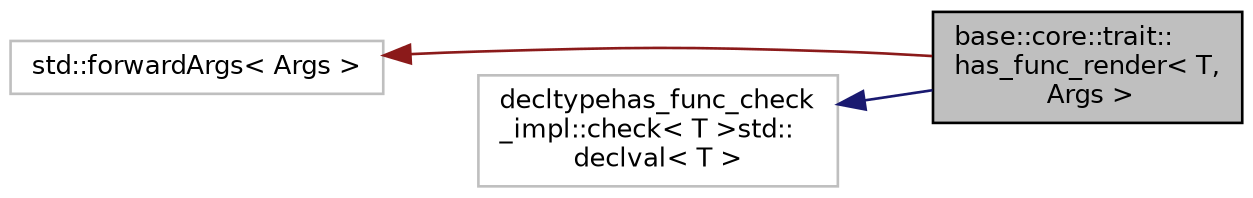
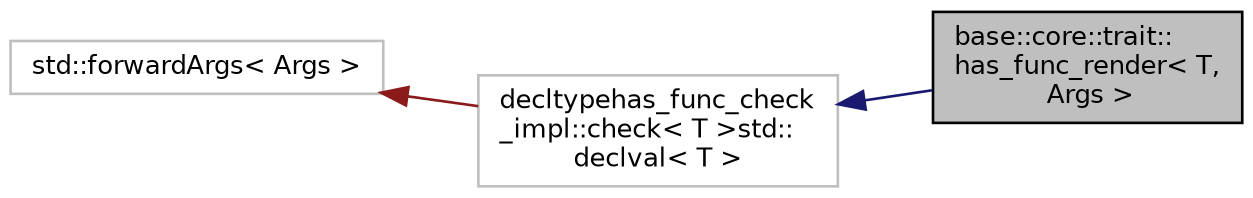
edge "base::core::trait:: has_func_render< T, Args >" -> "std::forwardArgs< Args >": now "decltypehas_func_check _impl::check< T >std:: declval< T >" -> "std::forwardArgs< Args >"
